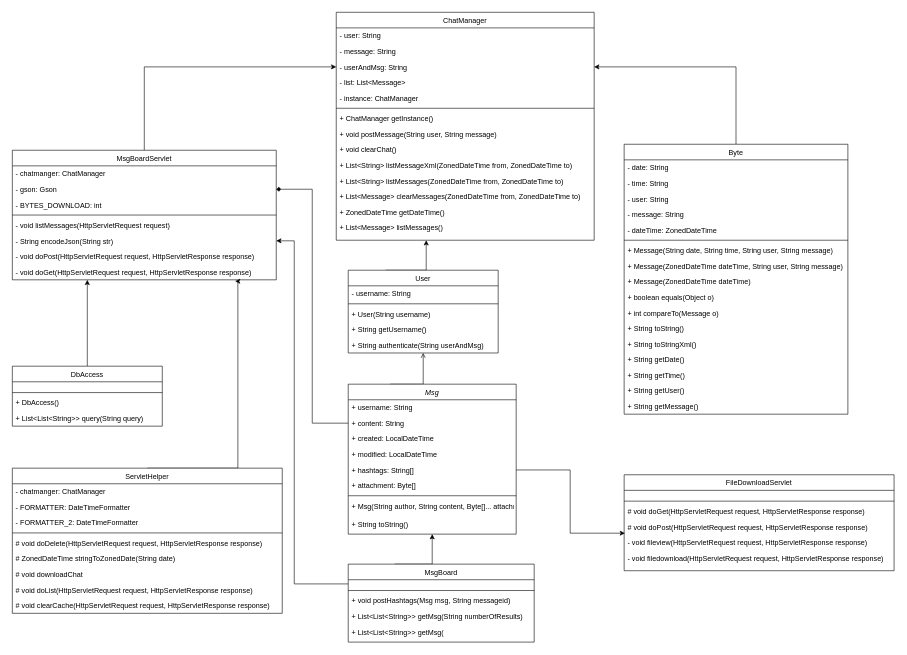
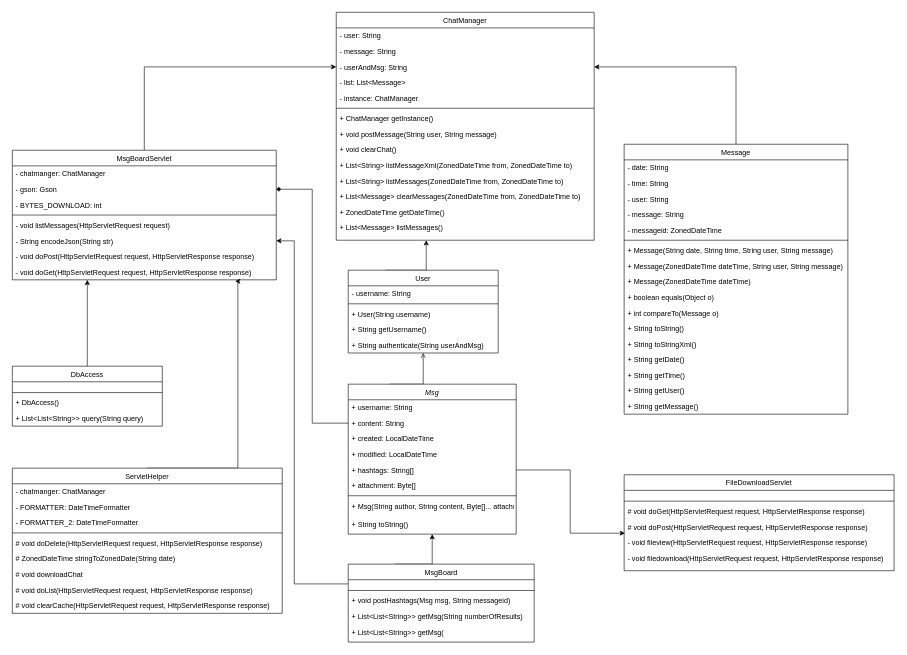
node "Byte": label "Byte" -> "Message"
node "- dateTime: ZonedDateTime": label "- dateTime: ZonedDateTime" -> "- messageid: ZonedDateTime"
